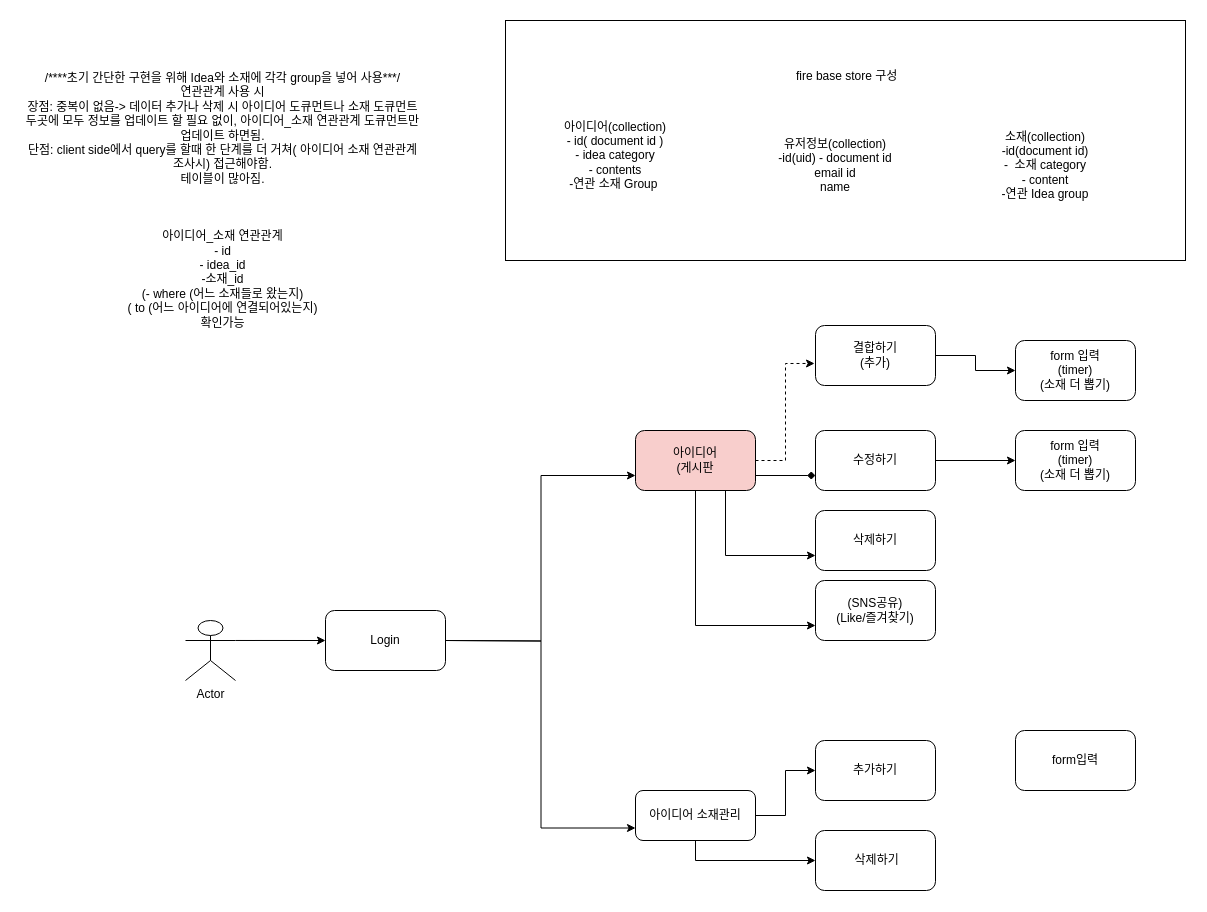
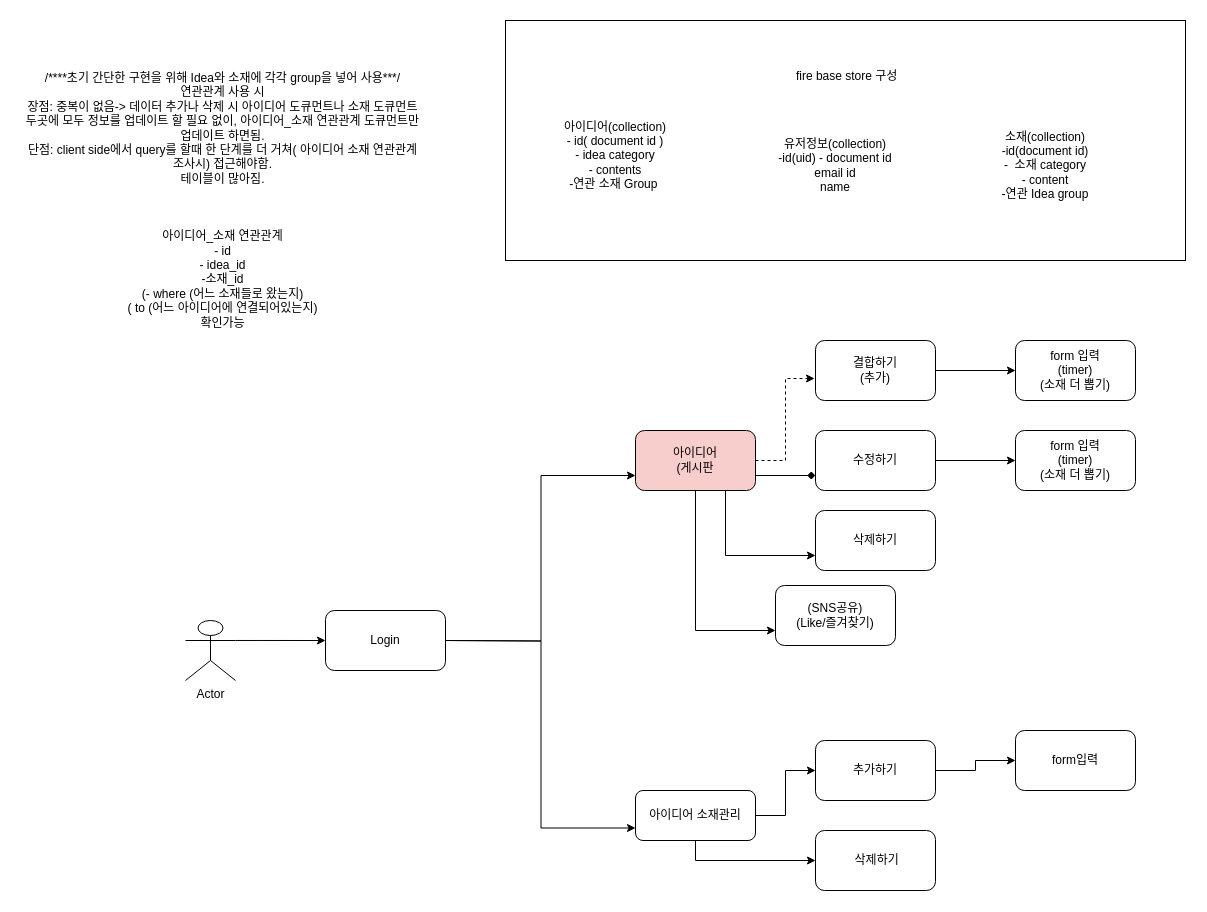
node "결합하기 (추가)": moved (876, 356) -> (876, 371)
node "(SNS공유) (Like/즐겨찾기)": moved (876, 611) -> (836, 616)
edge "추가하기" -> "form입력": added
